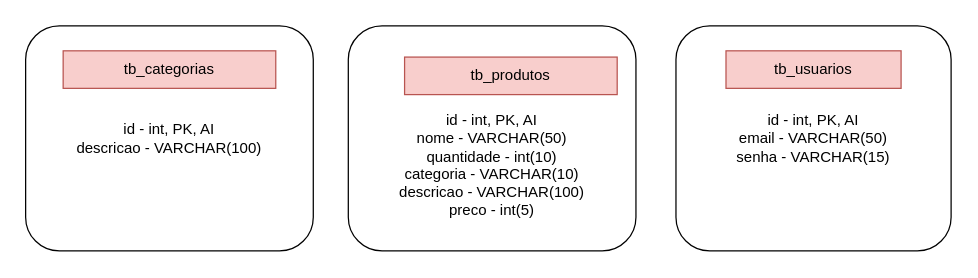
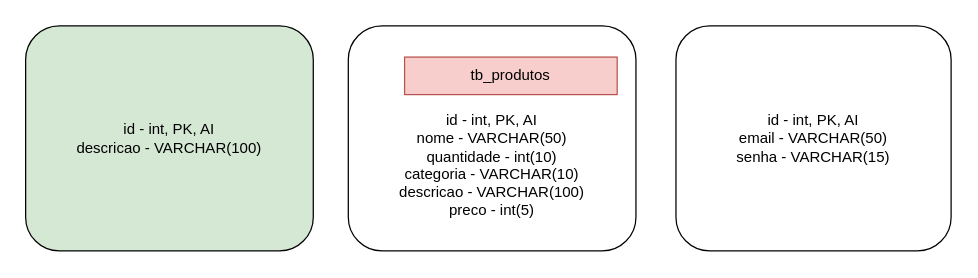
node "tb_categorias": removed
node "tb_usuarios": removed
node "id - int, PK, AI descricao - VARCHAR(100)": fillcolor #ffffff -> #d5e8d4
